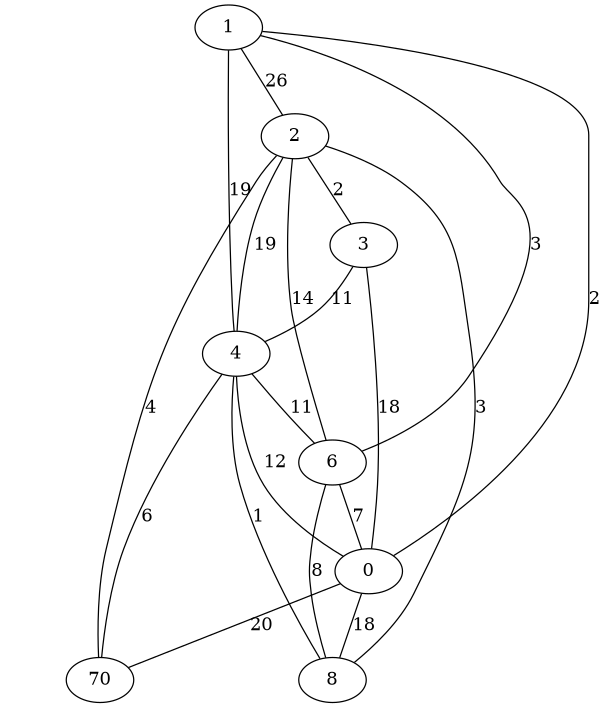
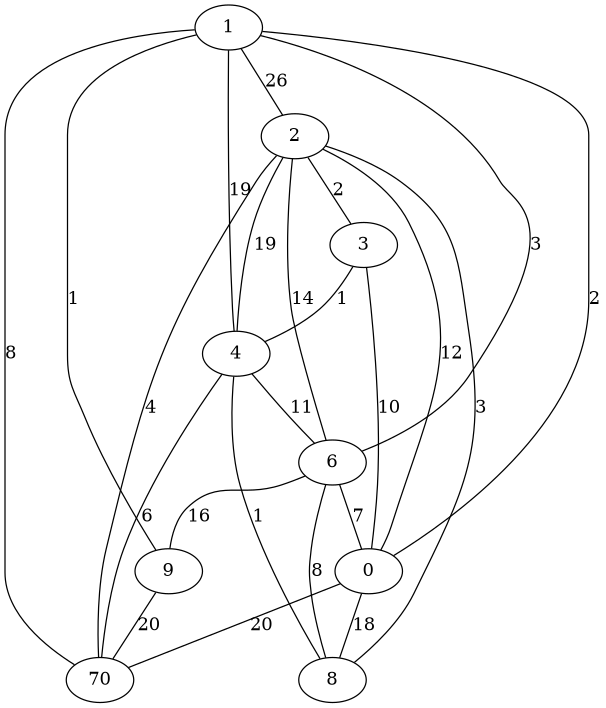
edge "1" -- "70": added, label "8"
edge "3" -- "4": label "11" -> "1"
edge "3" -- "0": label "18" -> "10"
edge "4" -- "0": now "2" -- "0"
node "9": added
